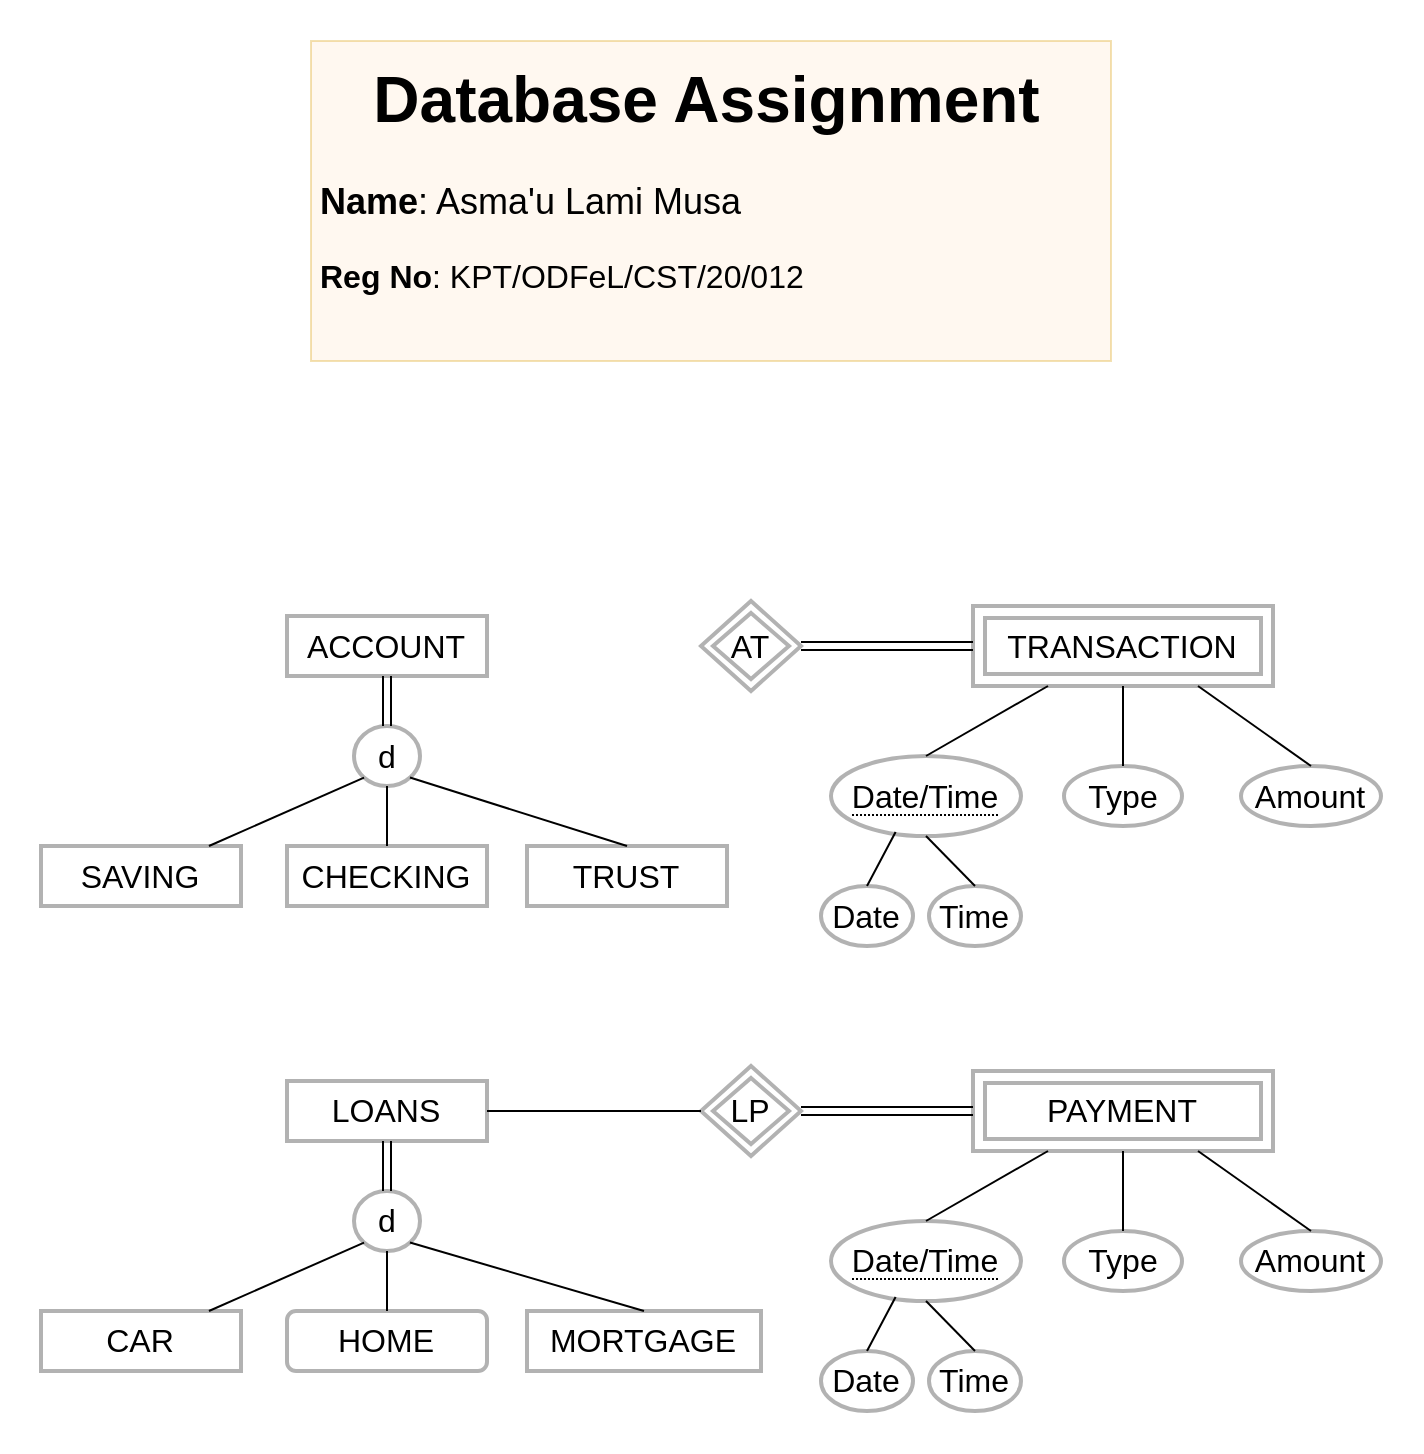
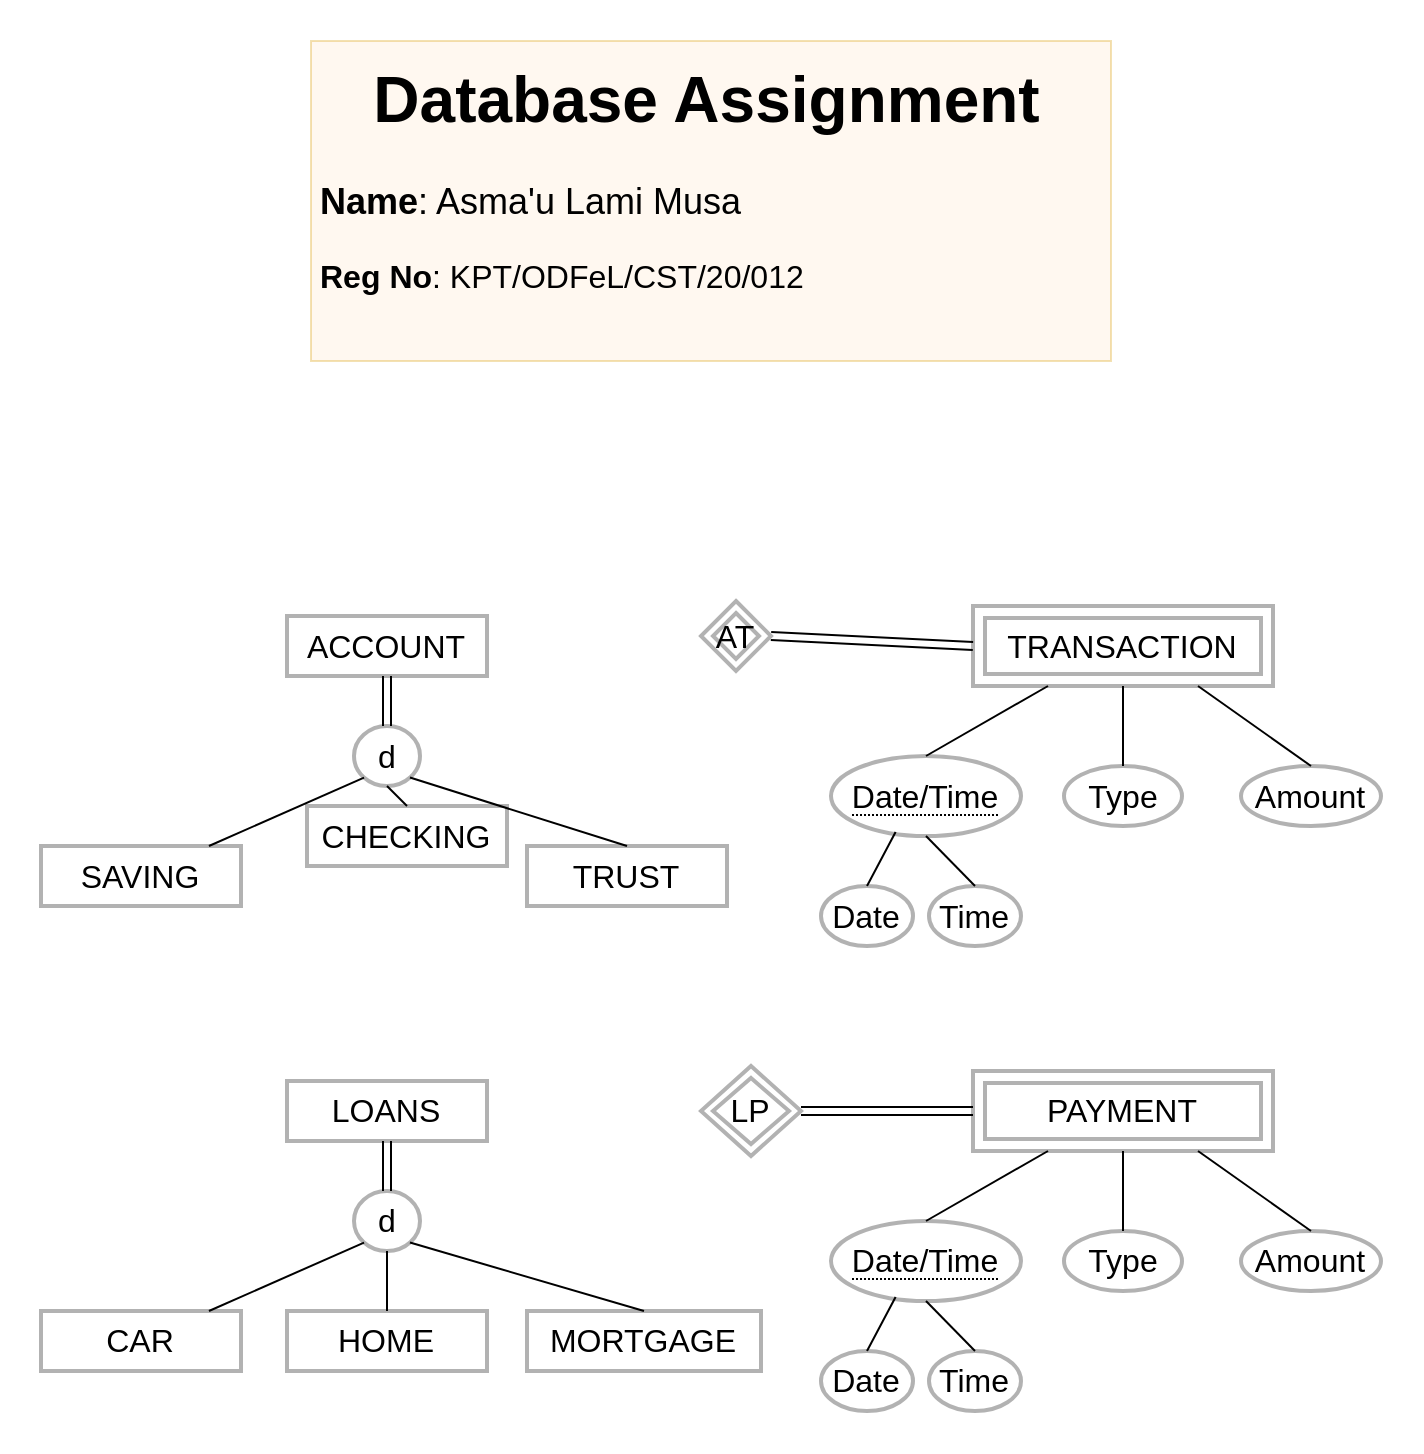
node "AT": size 100x90 -> 70x70
node "CHECKING": moved (387, 876) -> (407, 836)
edge "LOANS" -- "LP": removed
node "HOME": shape rounded rectangle -> rectangle
